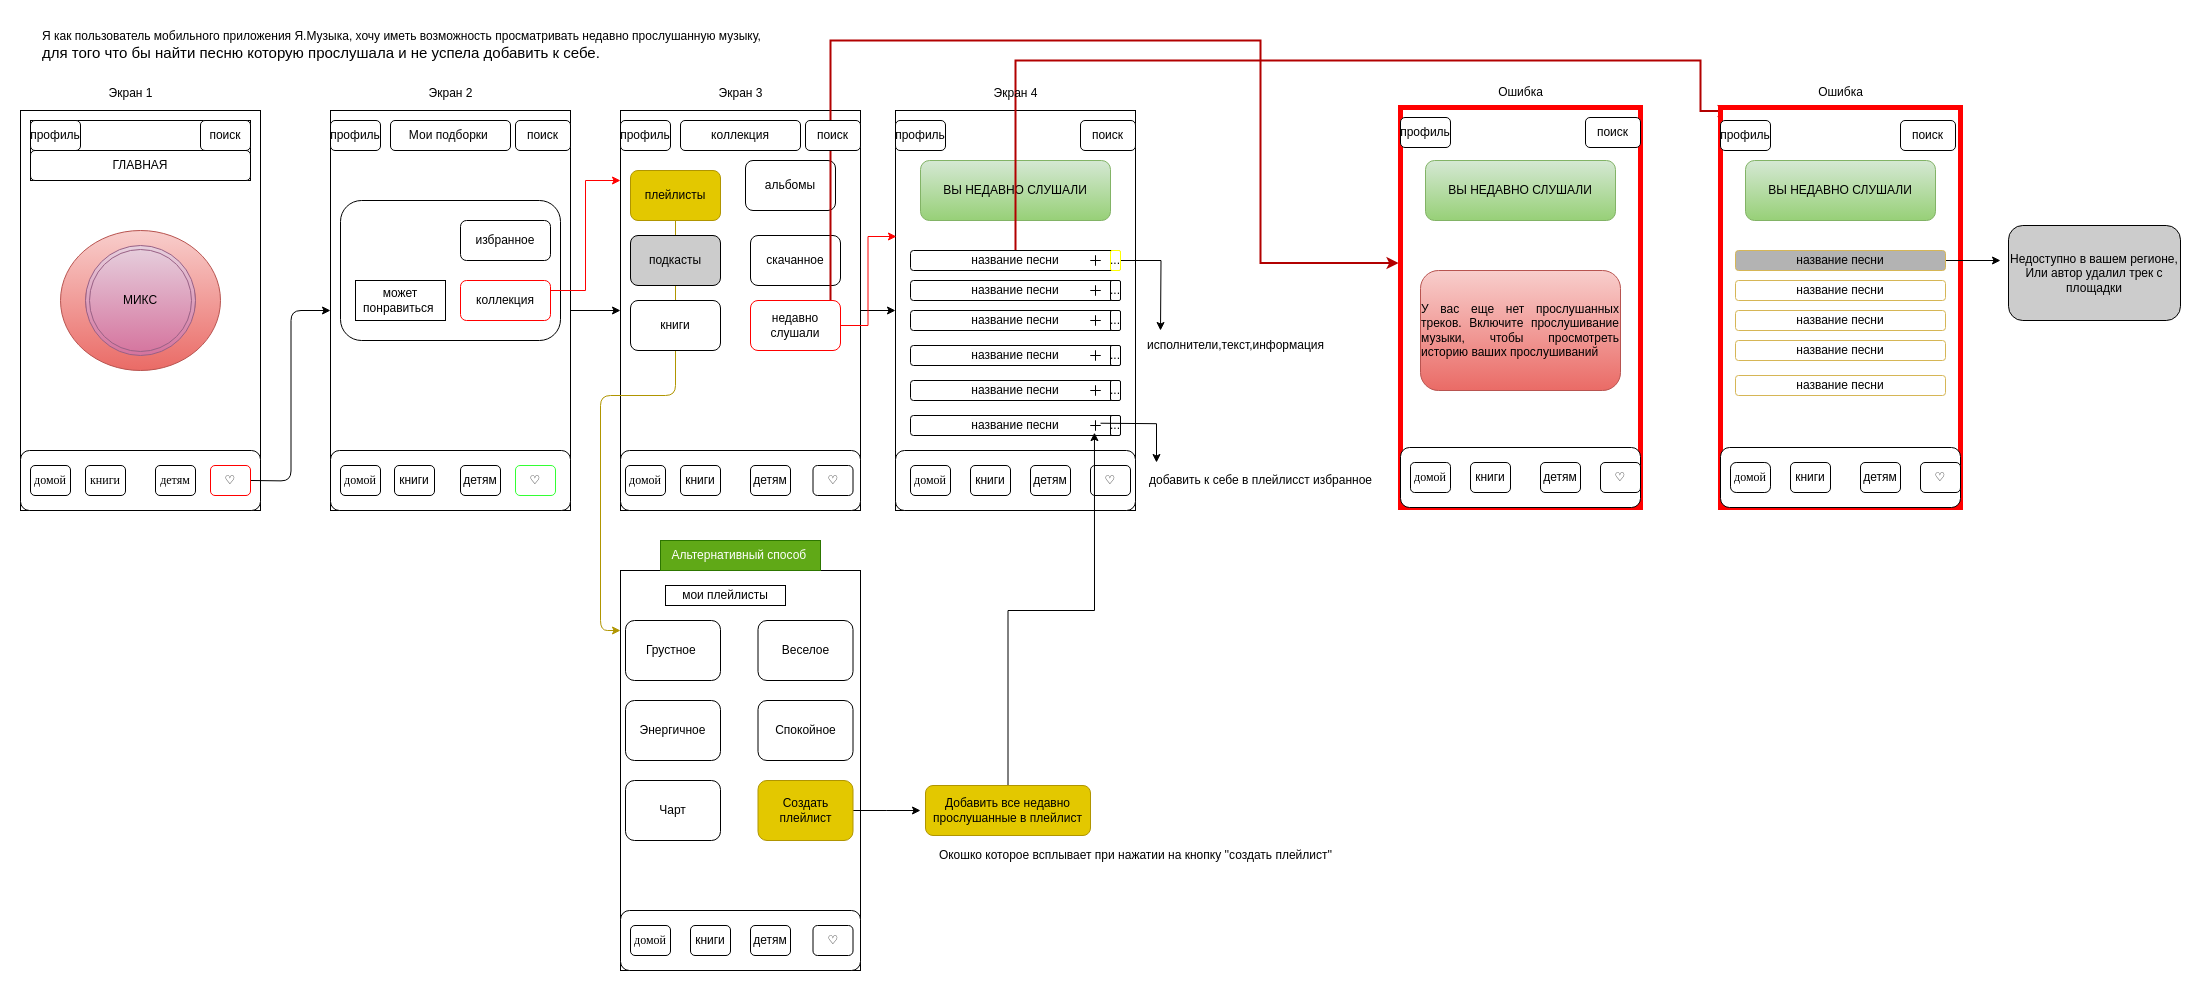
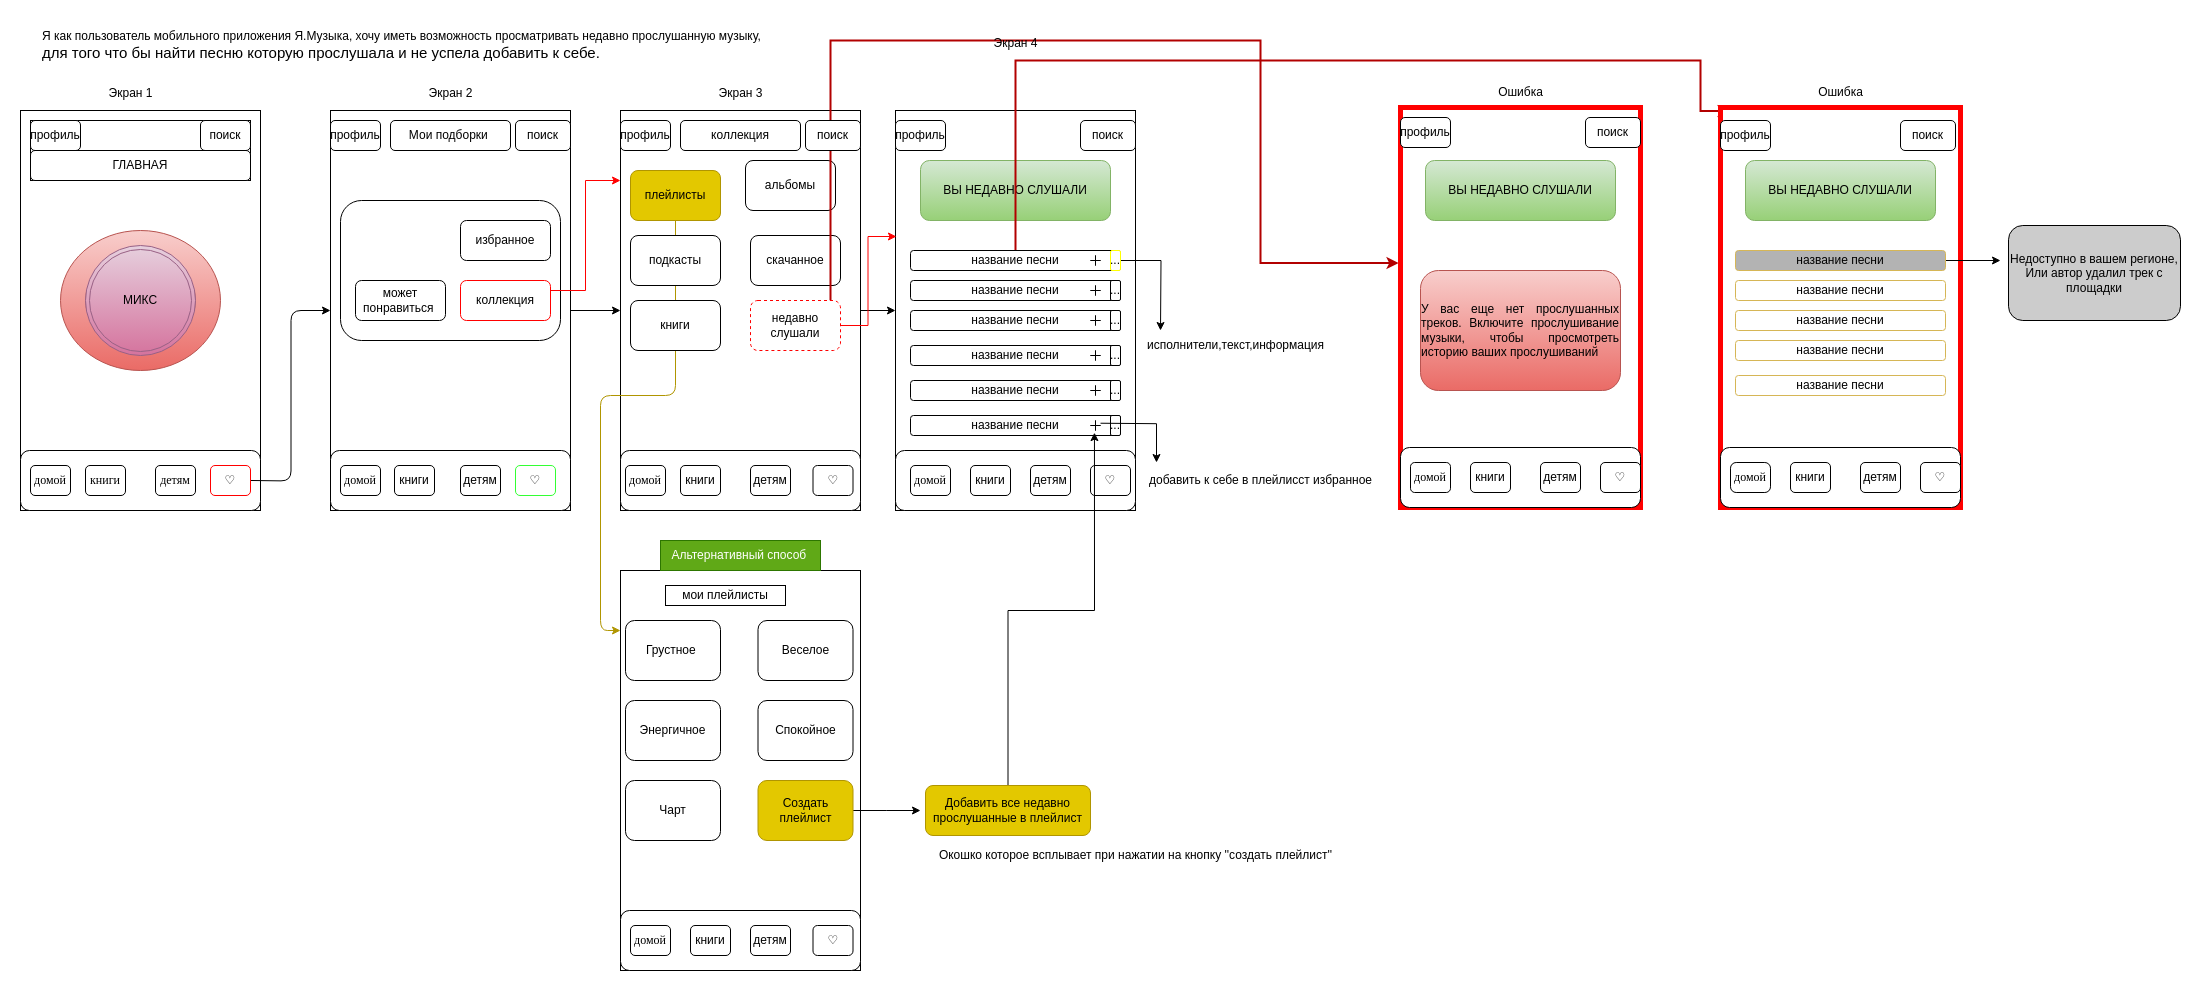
node "Экран 4": moved (1016, 94) -> (1016, 44)
node "подкасты": fillcolor #cccccc -> #ffffff
node "может понравиться": shape rectangle -> rounded rectangle
node "недавно слушали": style solid -> dashed
